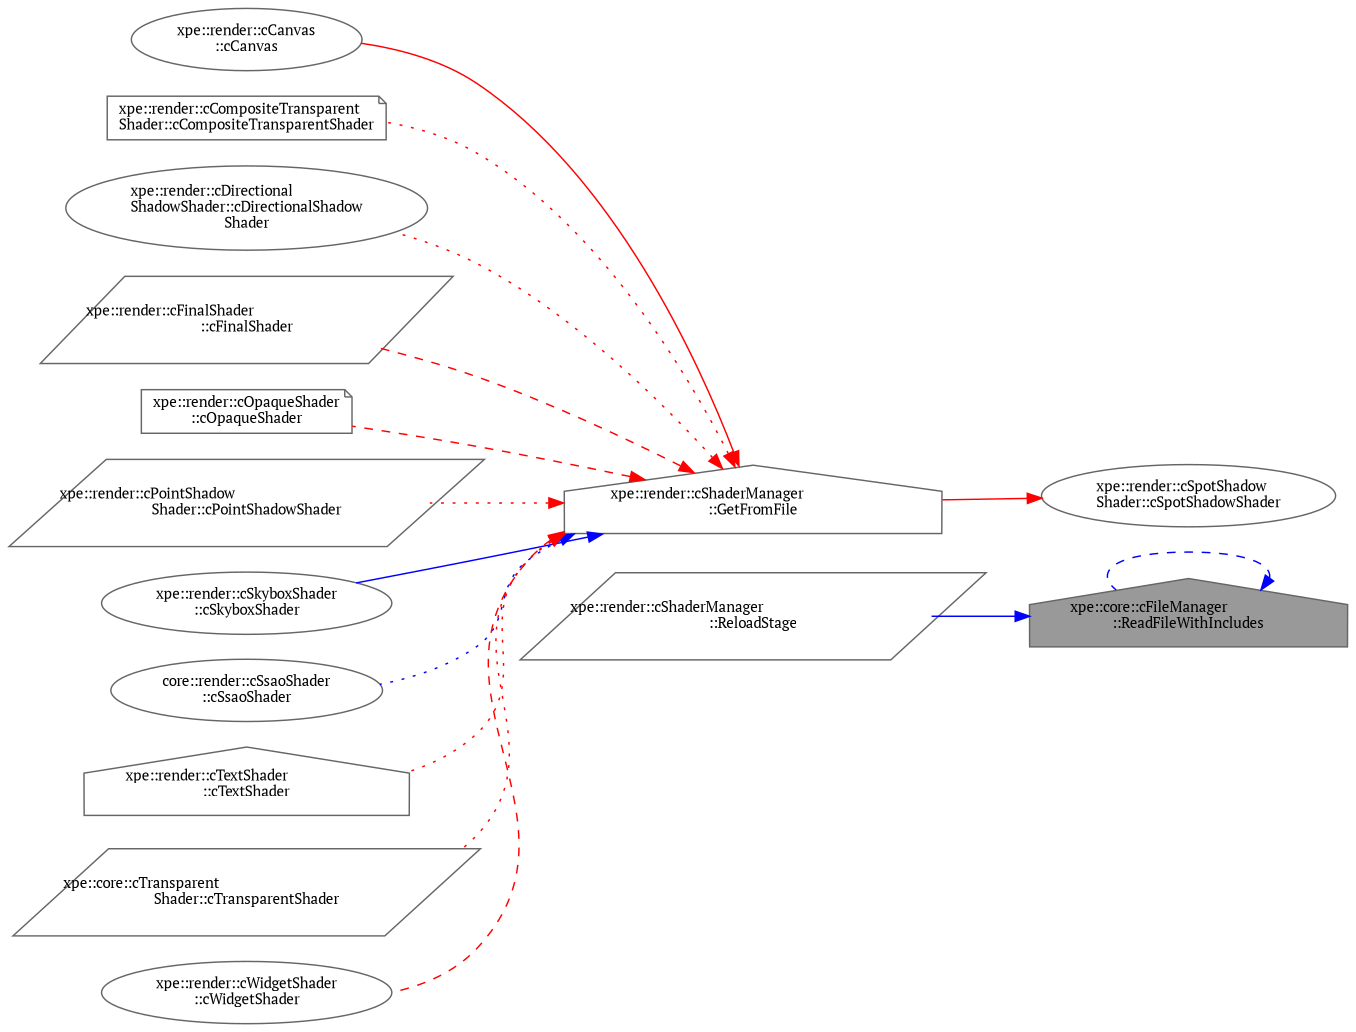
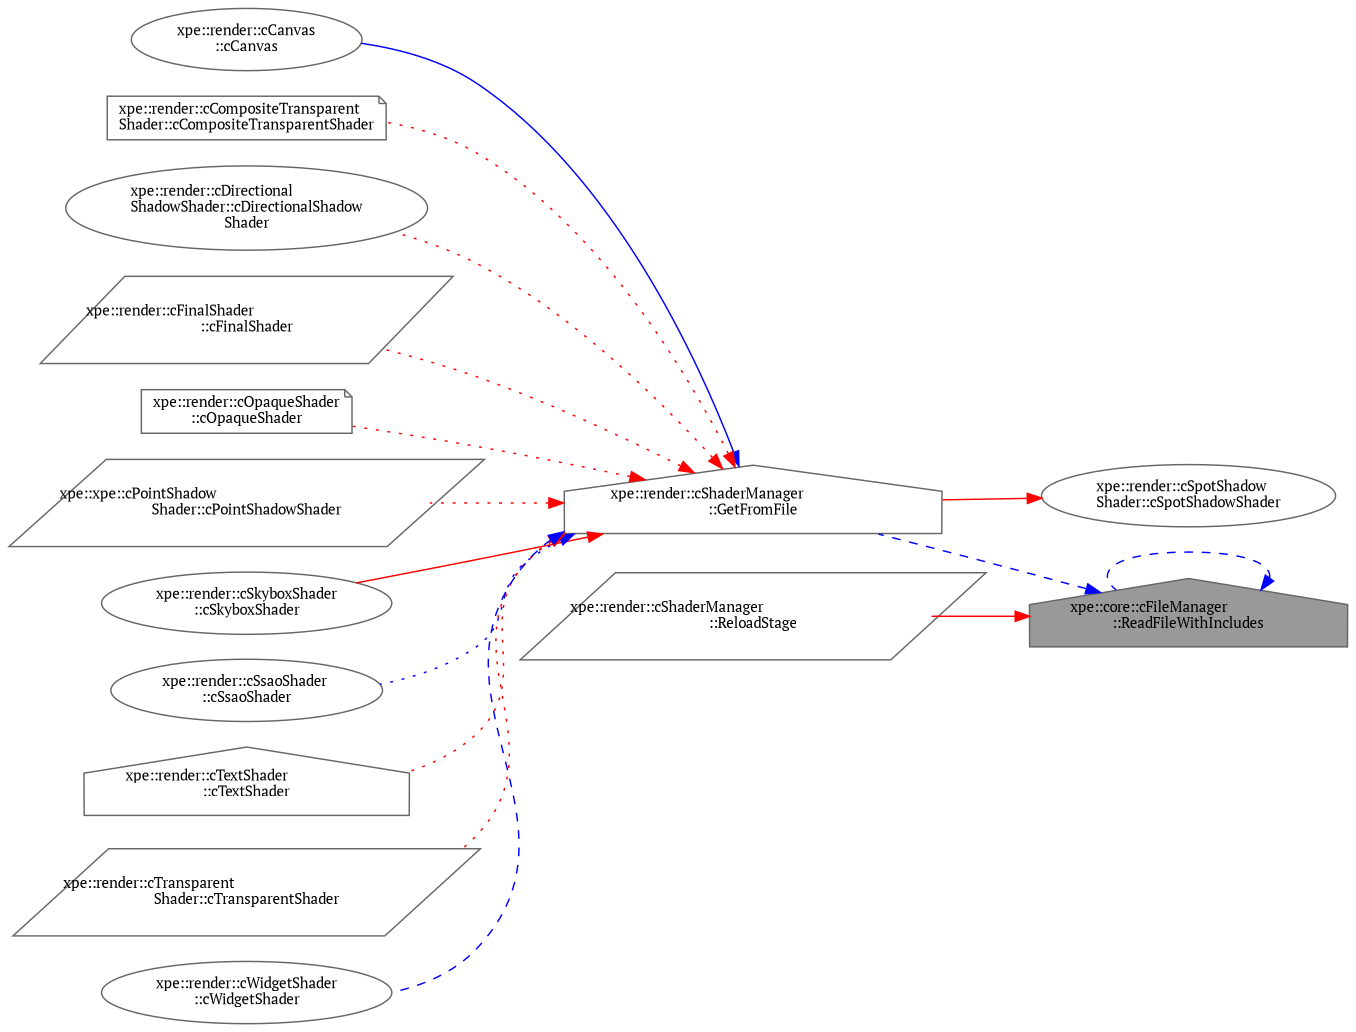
edge "xpe::render::cCanvas ::cCanvas" -> "xpe::render::cShaderManager ::GetFromFile": color red -> blue
edge "xpe::render::cFinalShader ::cFinalShader" -> "xpe::render::cShaderManager ::GetFromFile": style dashed -> dotted
edge "xpe::render::cOpaqueShader ::cOpaqueShader" -> "xpe::render::cShaderManager ::GetFromFile": style dashed -> dotted
node "xpe::render::cPointShadow Shader::cPointShadowShader": label "xpe::render::cPointShadow Shader::cPointShadowShader" -> "xpe::xpe::cPointShadow Shader::cPointShadowShader"
edge "xpe::render::cSkyboxShader ::cSkyboxShader" -> "xpe::render::cShaderManager ::GetFromFile": color blue -> red
edge "xpe::render::cShaderManager ::GetFromFile" -> "xpe::core::cFileManager ::ReadFileWithIncludes": added
edge "xpe::render::cShaderManager ::ReloadStage" -> "xpe::core::cFileManager ::ReadFileWithIncludes": color blue -> red
node "core::render::cSsaoShader ::cSsaoShader": label "core::render::cSsaoShader ::cSsaoShader" -> "xpe::render::cSsaoShader ::cSsaoShader"
edge "xpe::render::cWidgetShader ::cWidgetShader" -> "xpe::render::cShaderManager ::GetFromFile": color red -> blue
node "xpe::core::cTransparent Shader::cTransparentShader": label "xpe::core::cTransparent Shader::cTransparentShader" -> "xpe::render::cTransparent Shader::cTransparentShader"
